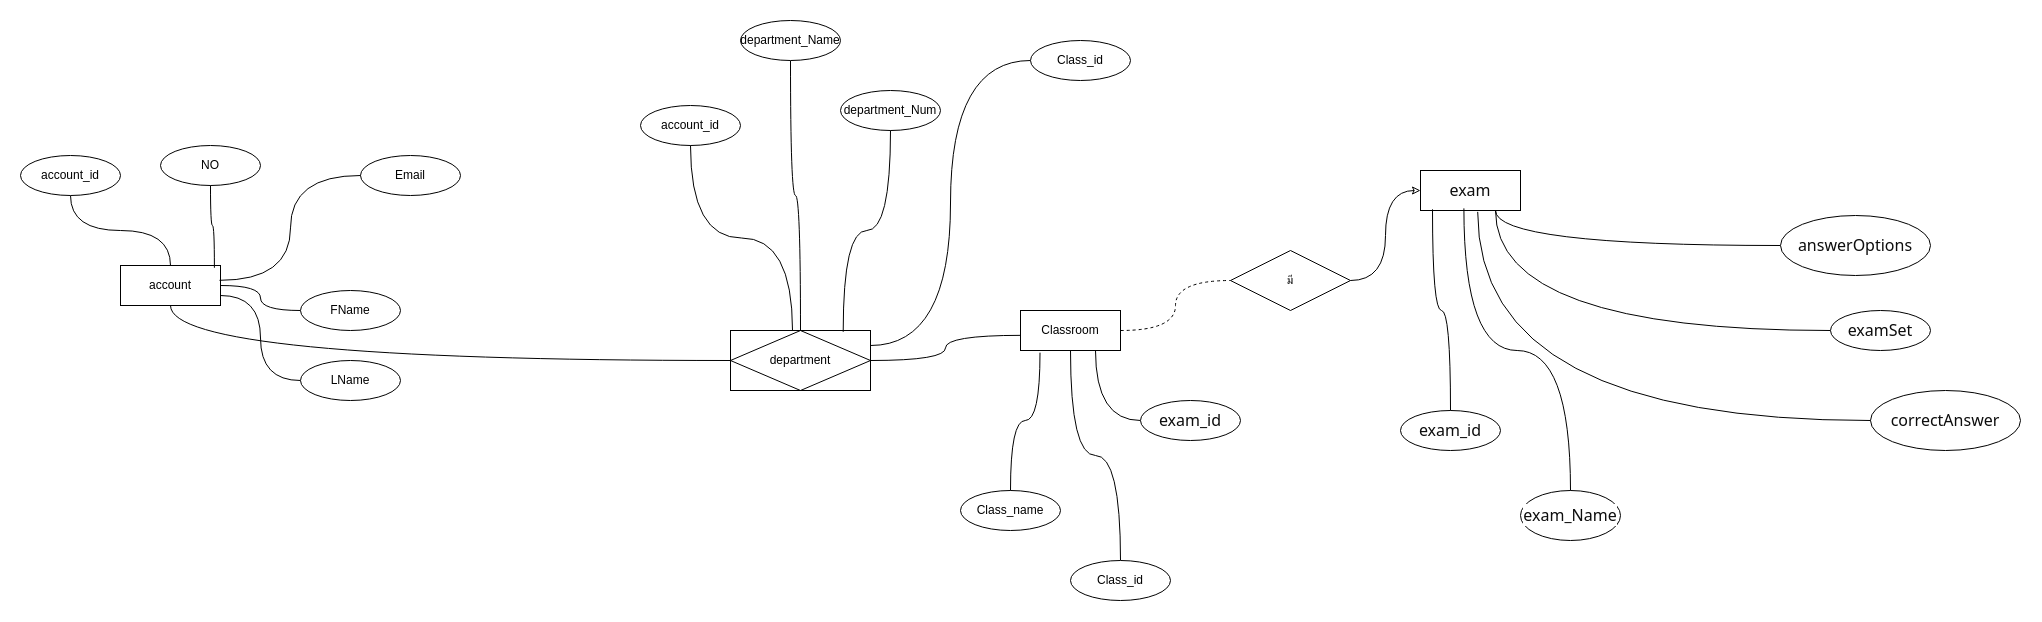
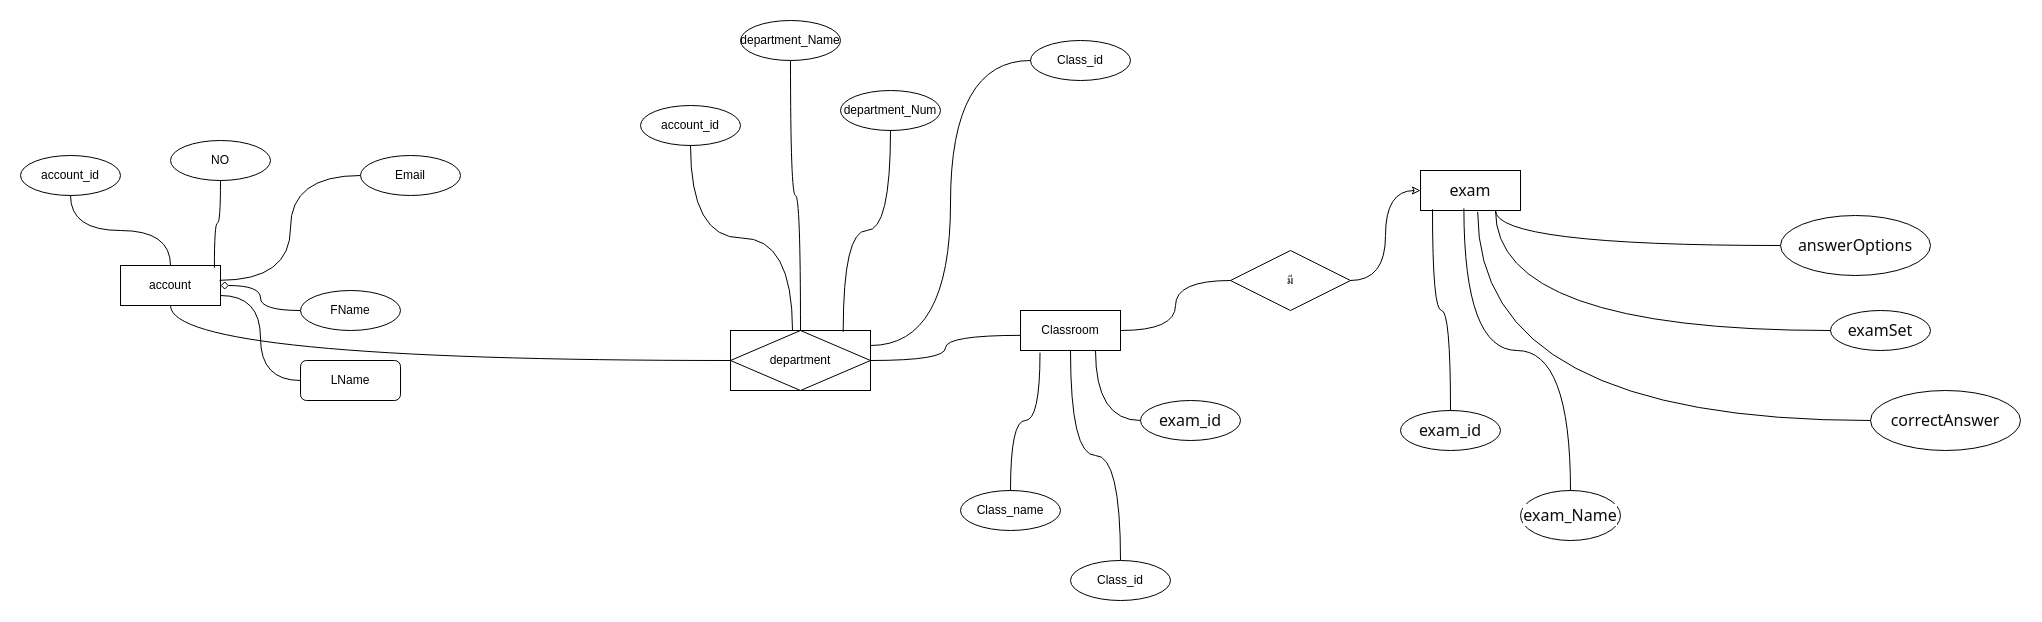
node "NO": moved (211, 166) -> (221, 161)
edge "account" -- "FName": arrowhead none -> diamond
edge "มี" -- "Classroom": style dashed -> solid
node "LName": shape ellipse -> rounded rectangle
